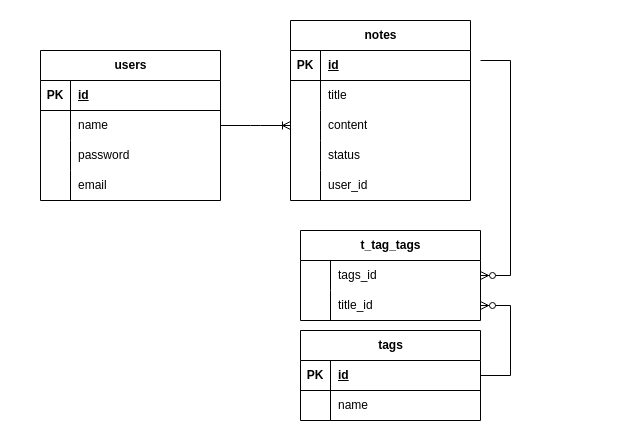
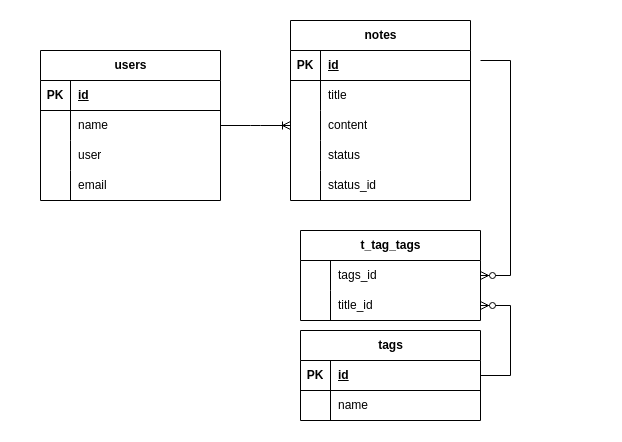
node "password": label "password" -> "user"
node "user_id": label "user_id" -> "status_id"
